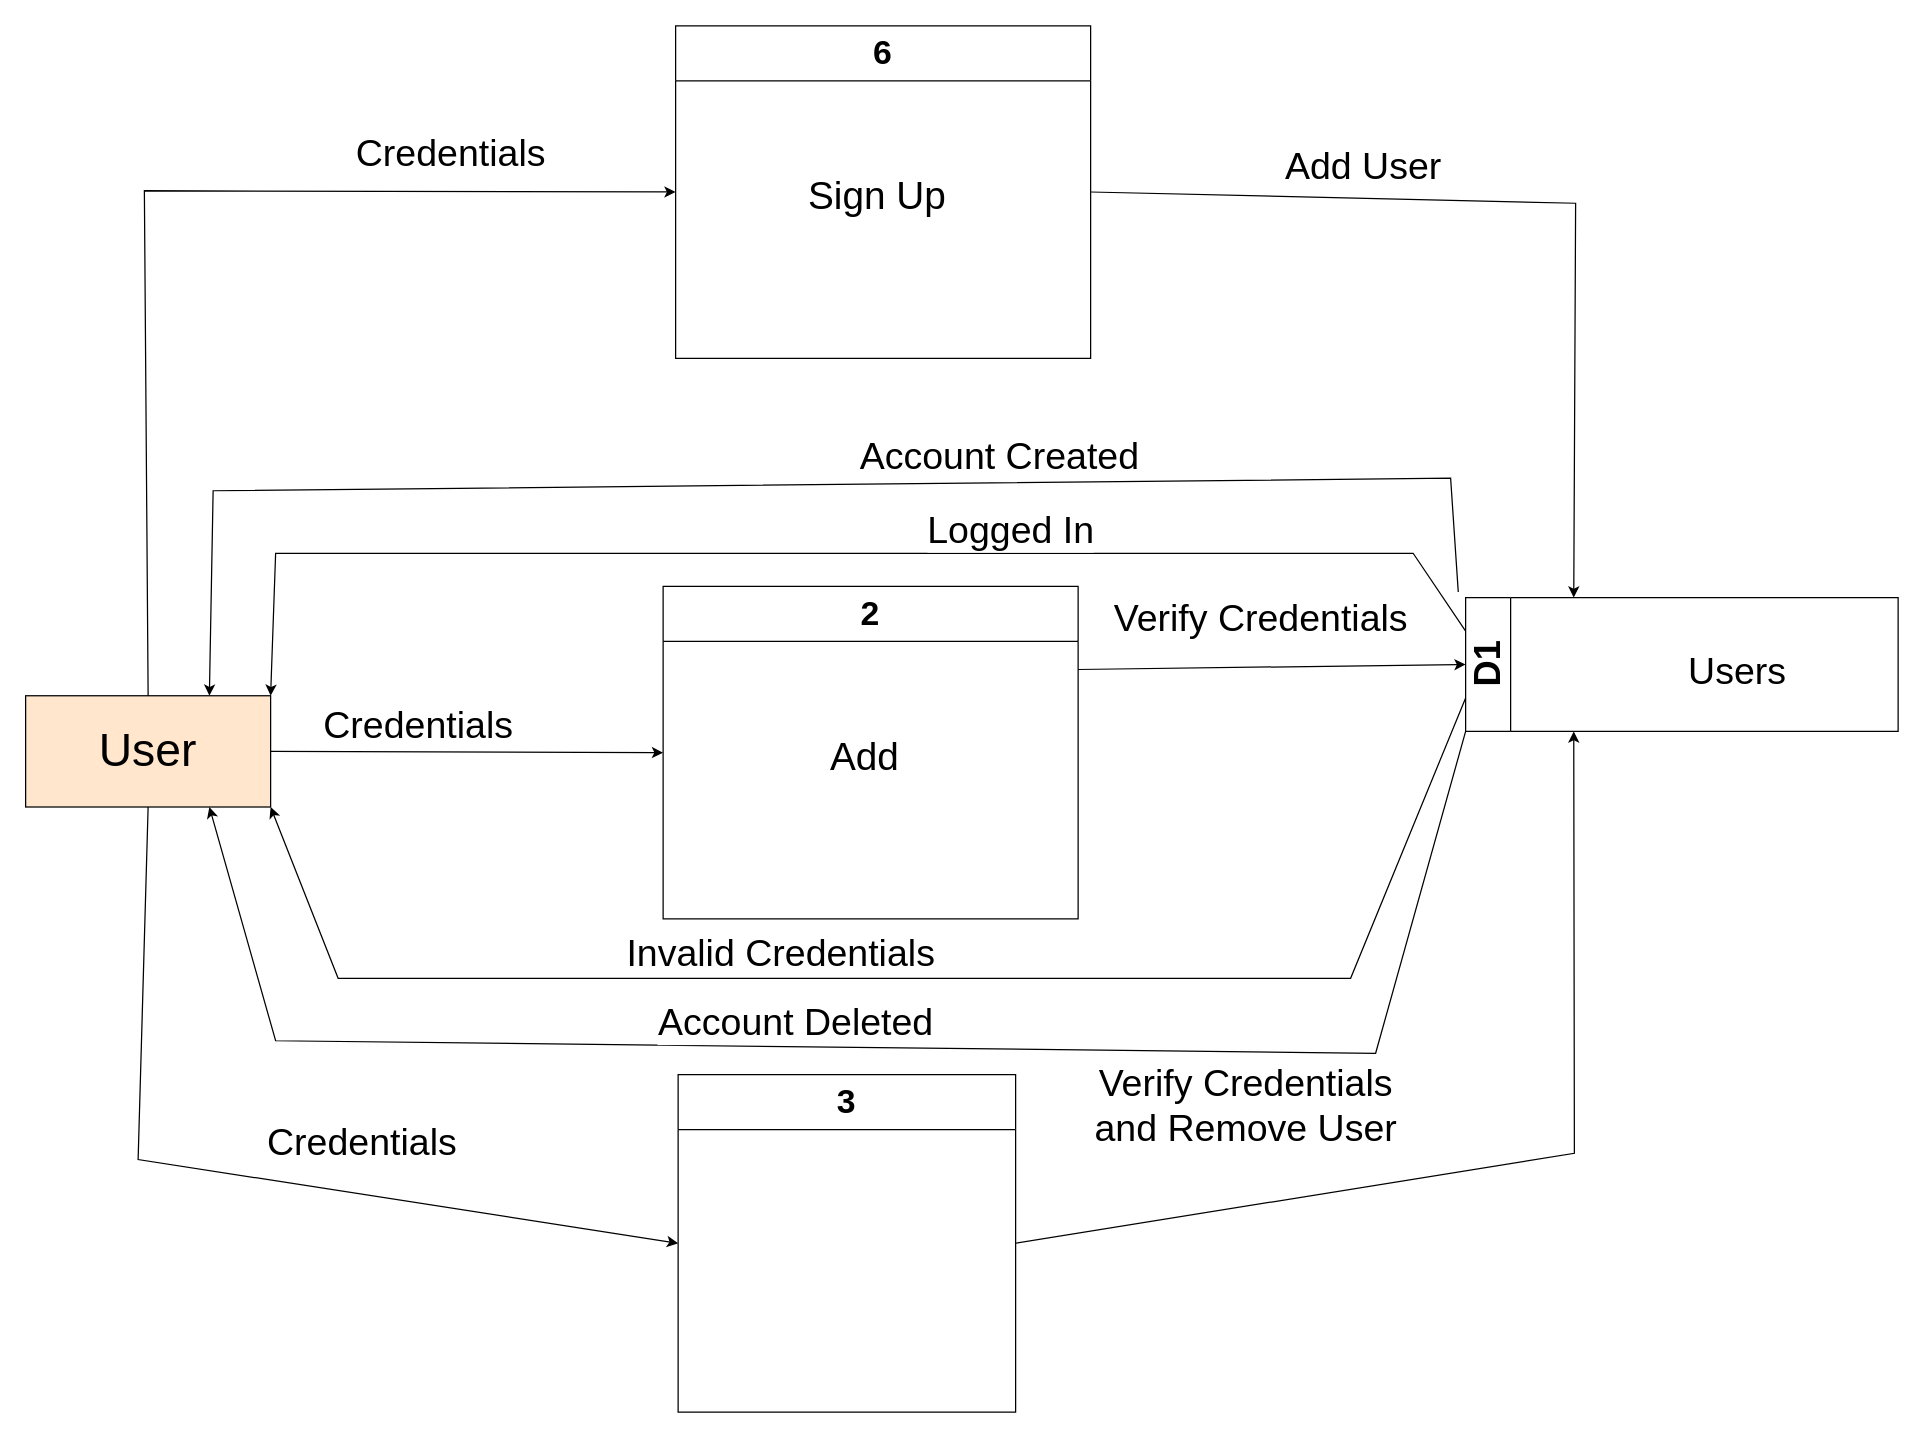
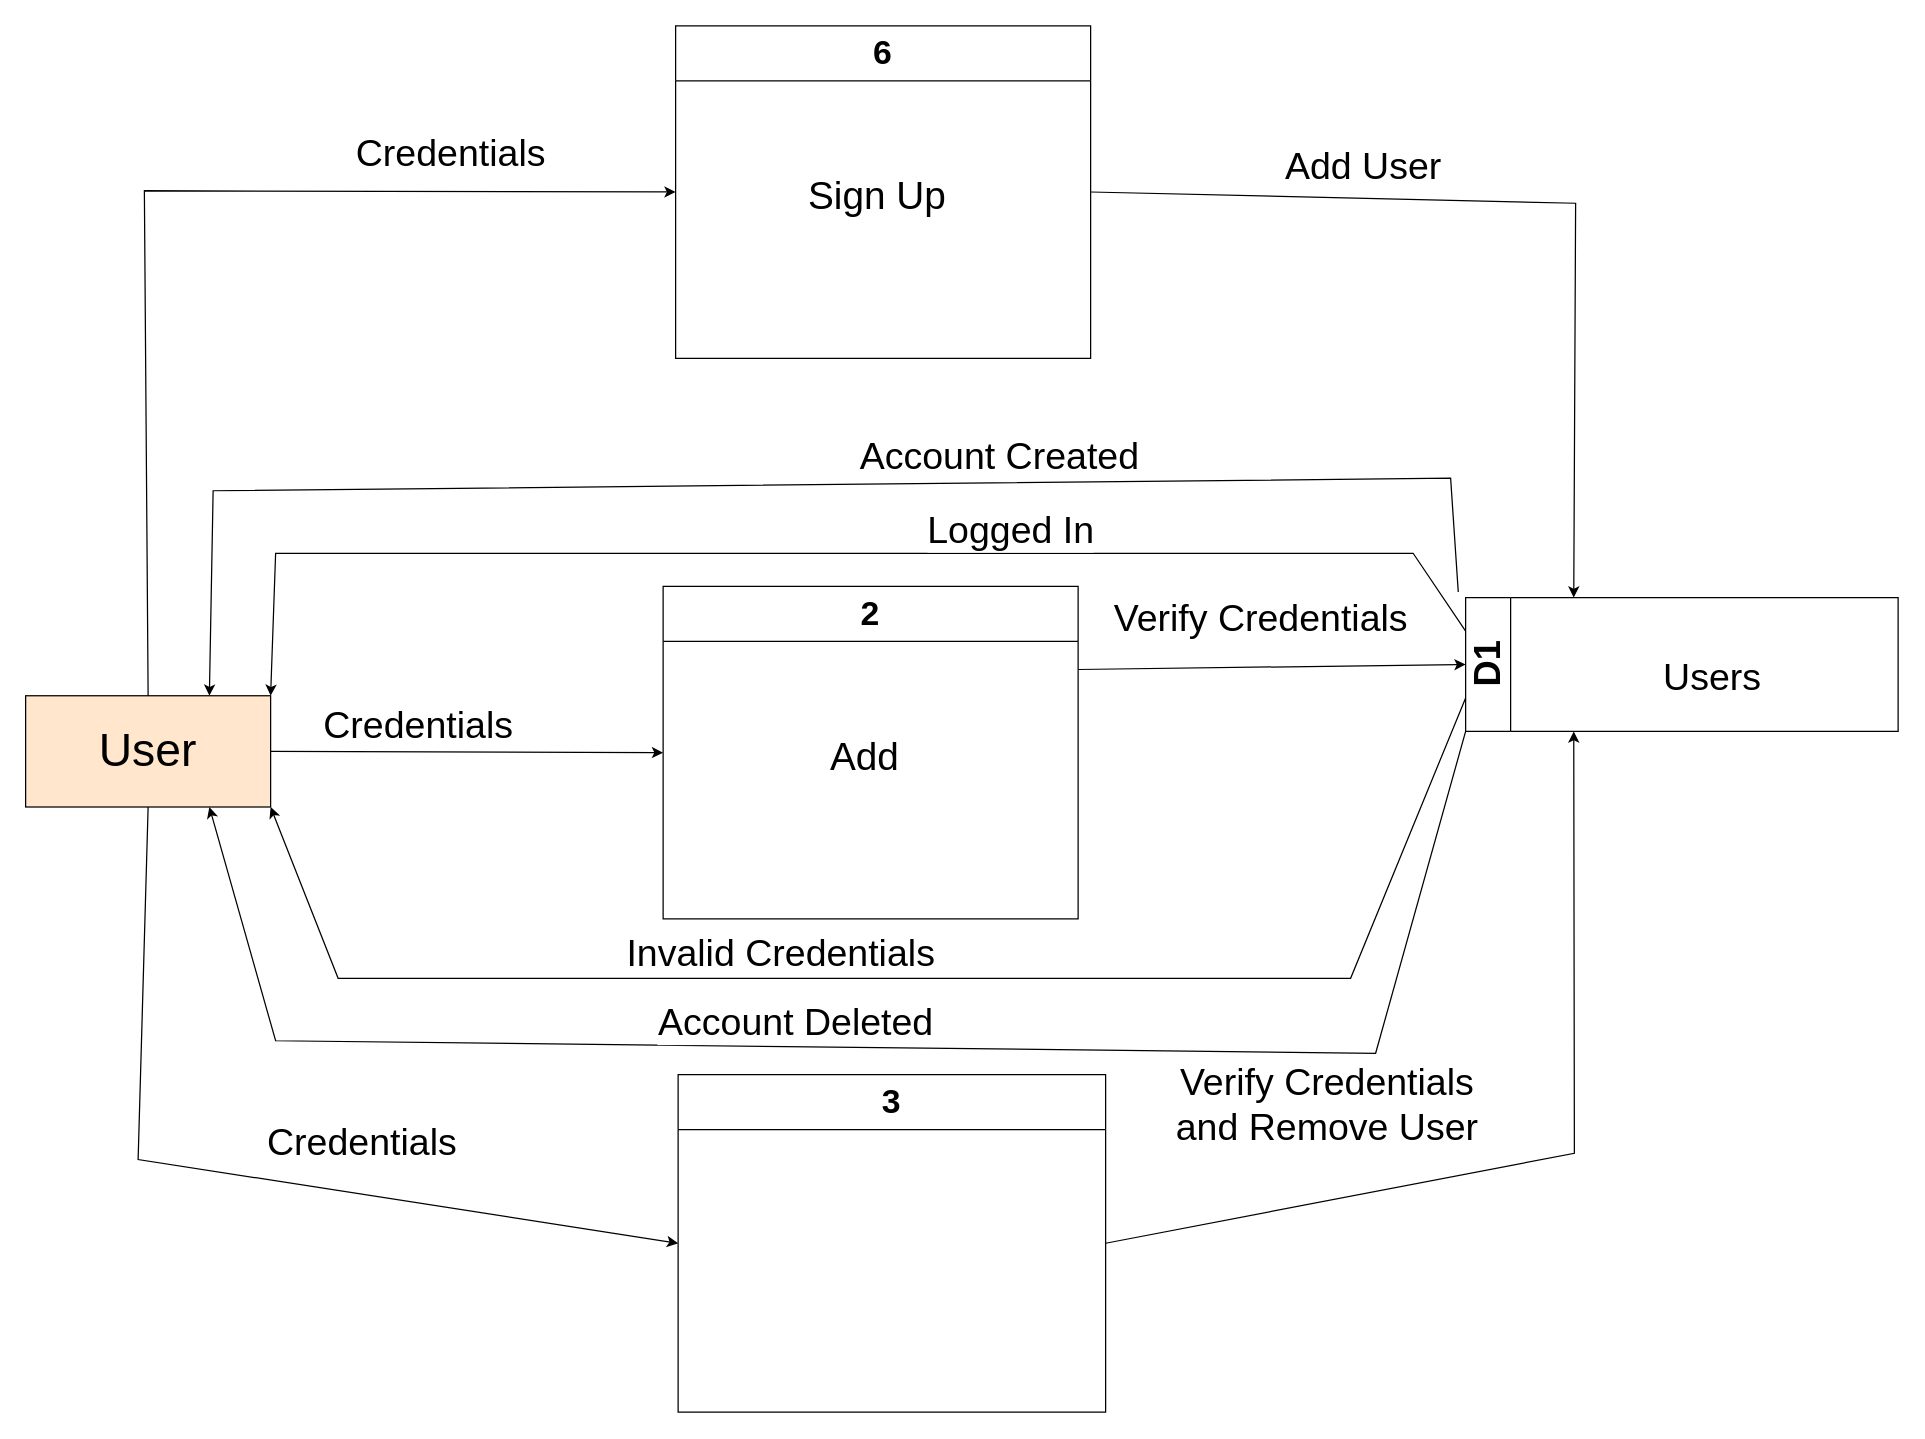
node "Users": moved (1732, 670) -> (1707, 676)
node "3": size 338x338 -> 428x338
